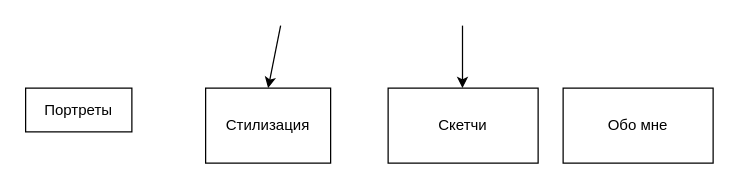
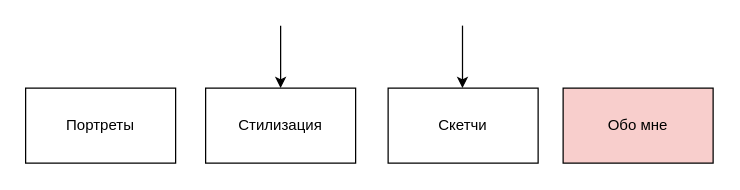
node "Портреты": size 106x44 -> 150x75
node "Стилизация": size 125x75 -> 150x75
node "Обо мне": fillcolor #ffffff -> #f8cecc
